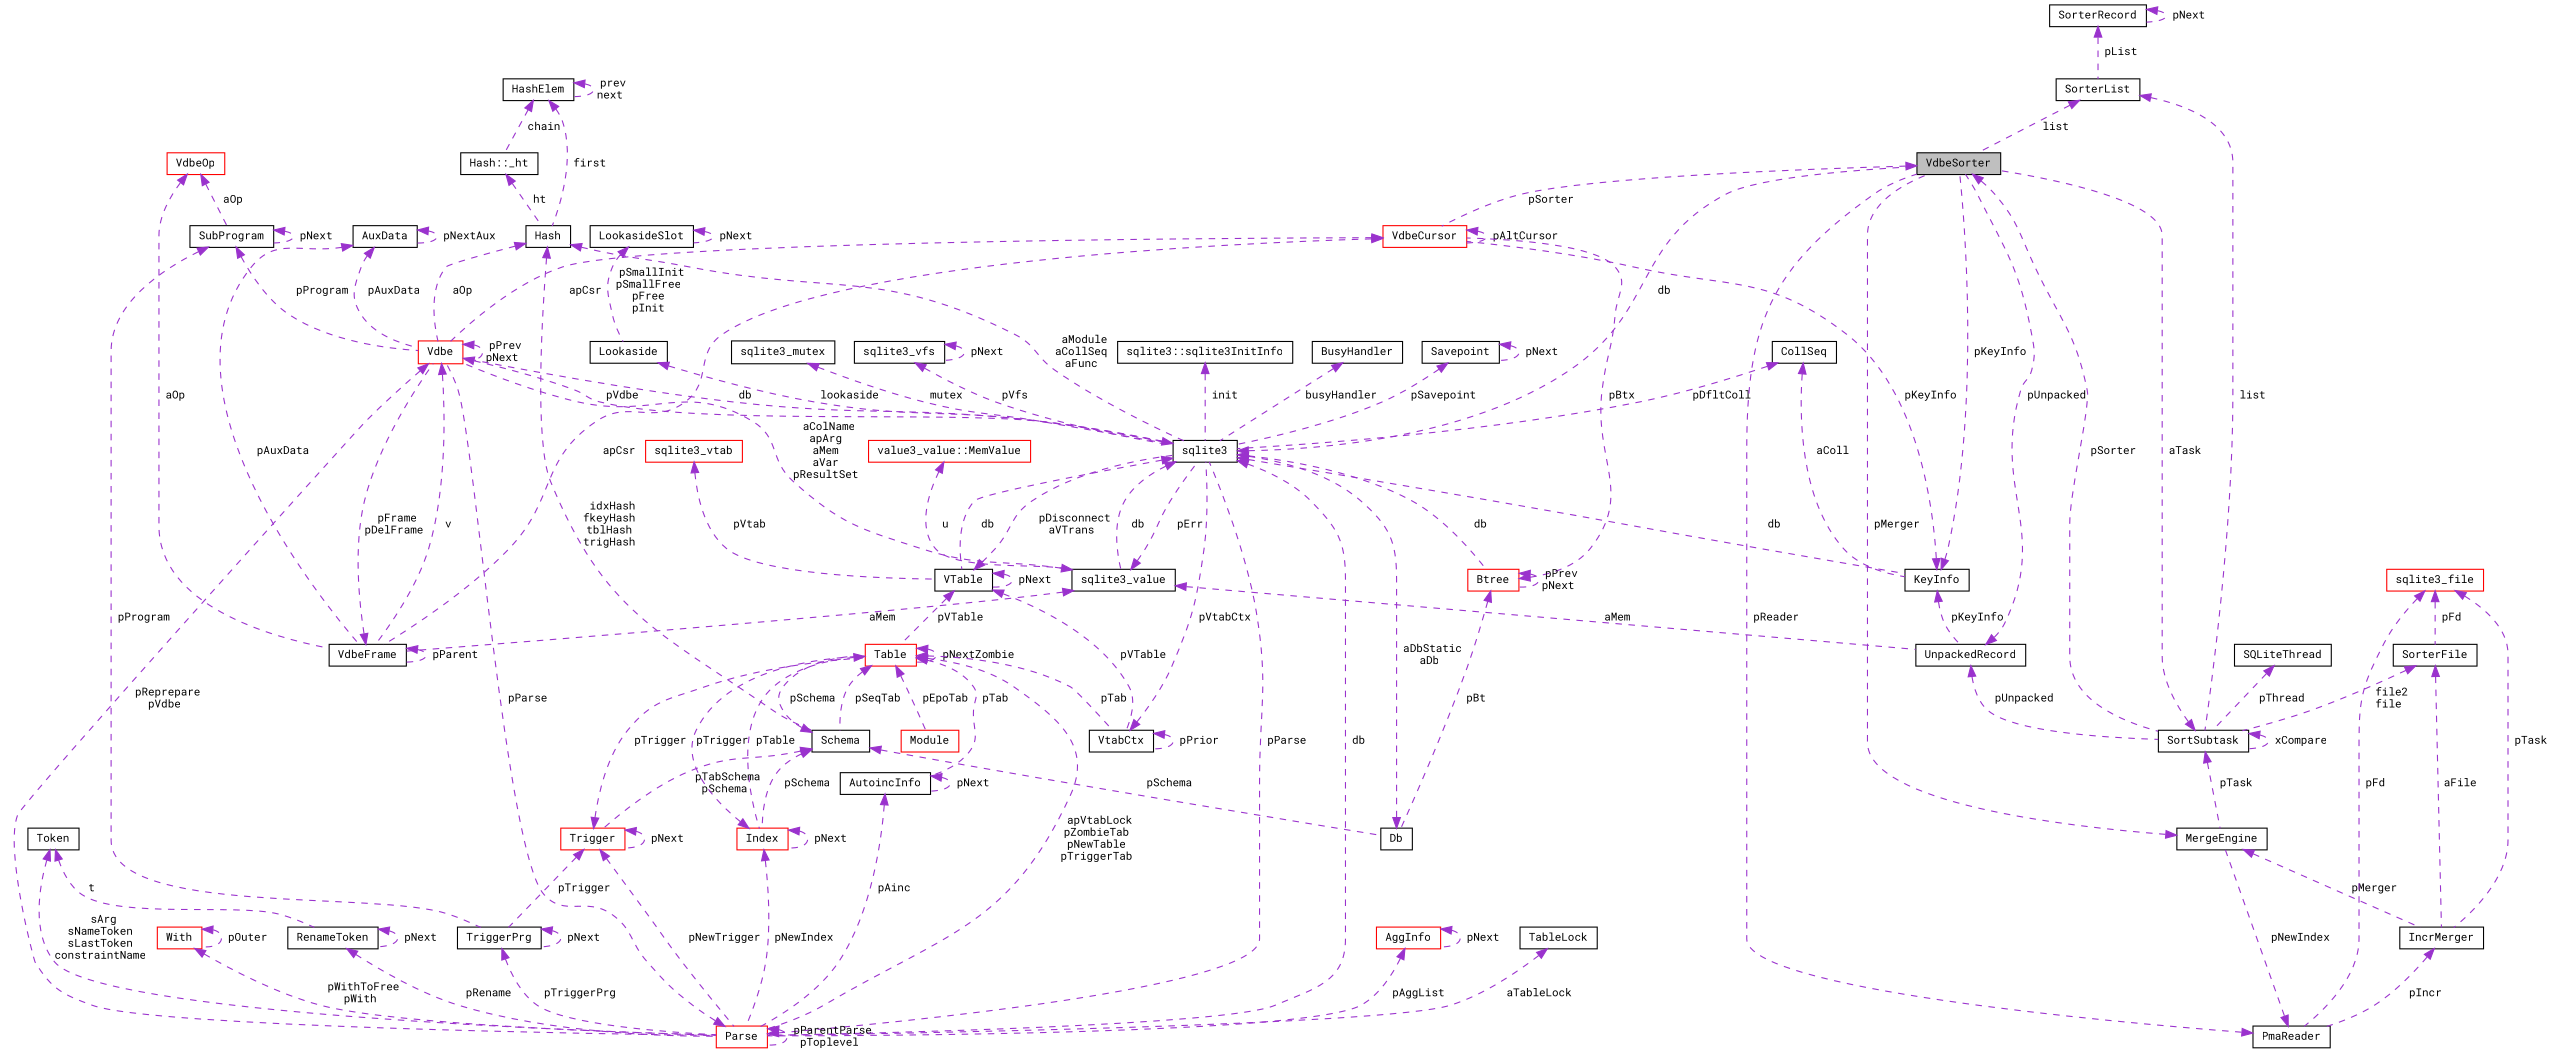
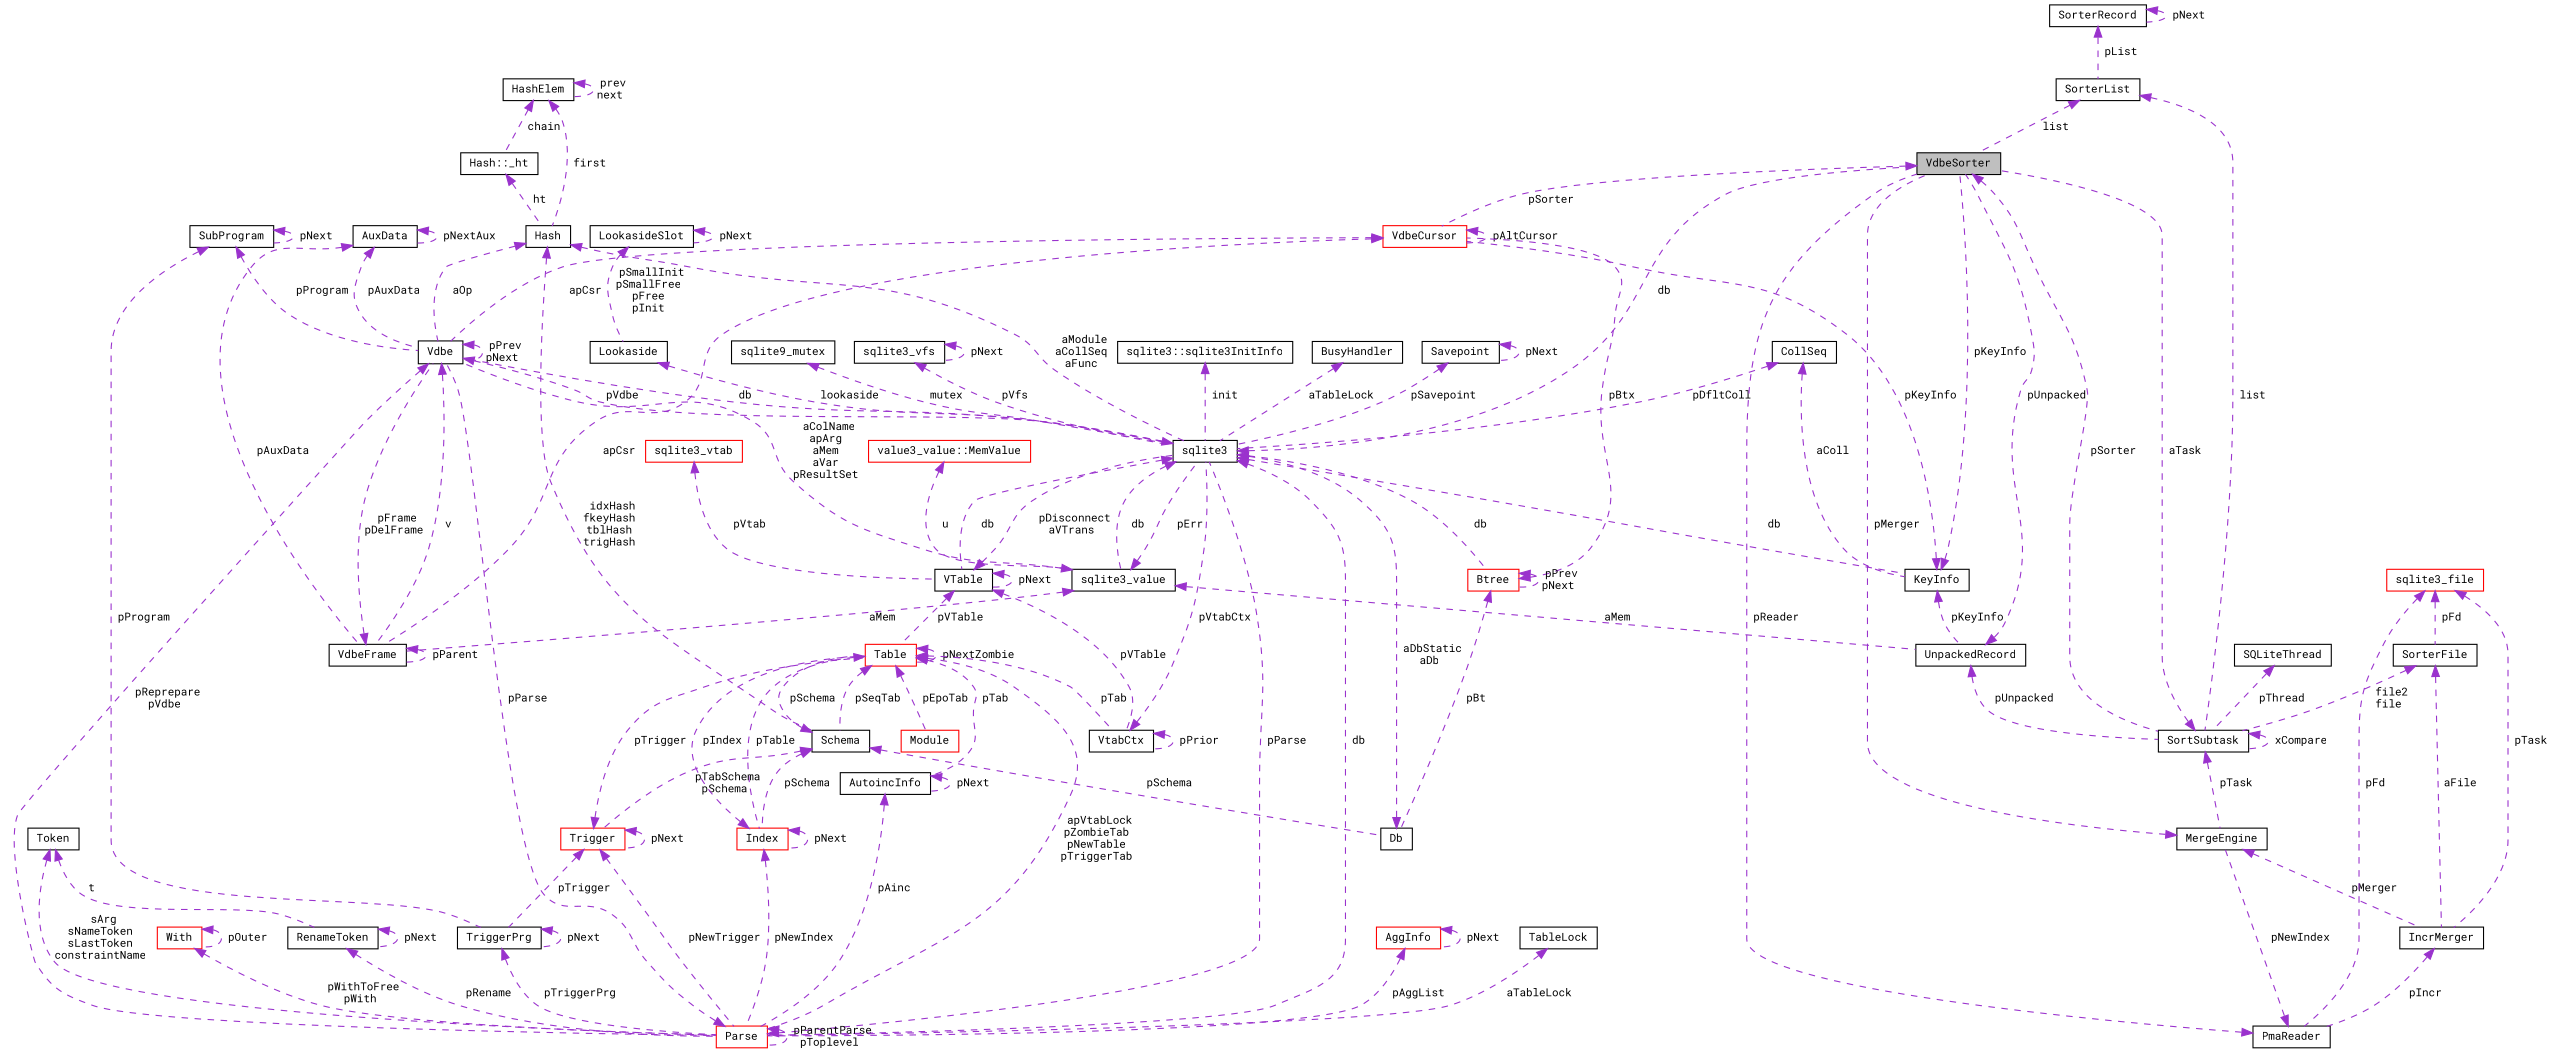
node "VdbeOp": removed
node "Vdbe": color red -> black
node "sqlite3_mutex": label "sqlite3_mutex" -> "sqlite9_mutex"
edge "sqlite3" -> "BusyHandler": label " busyHandler" -> " aTableLock"
edge "Table" -> "Index": label " pTrigger" -> " pIndex"
